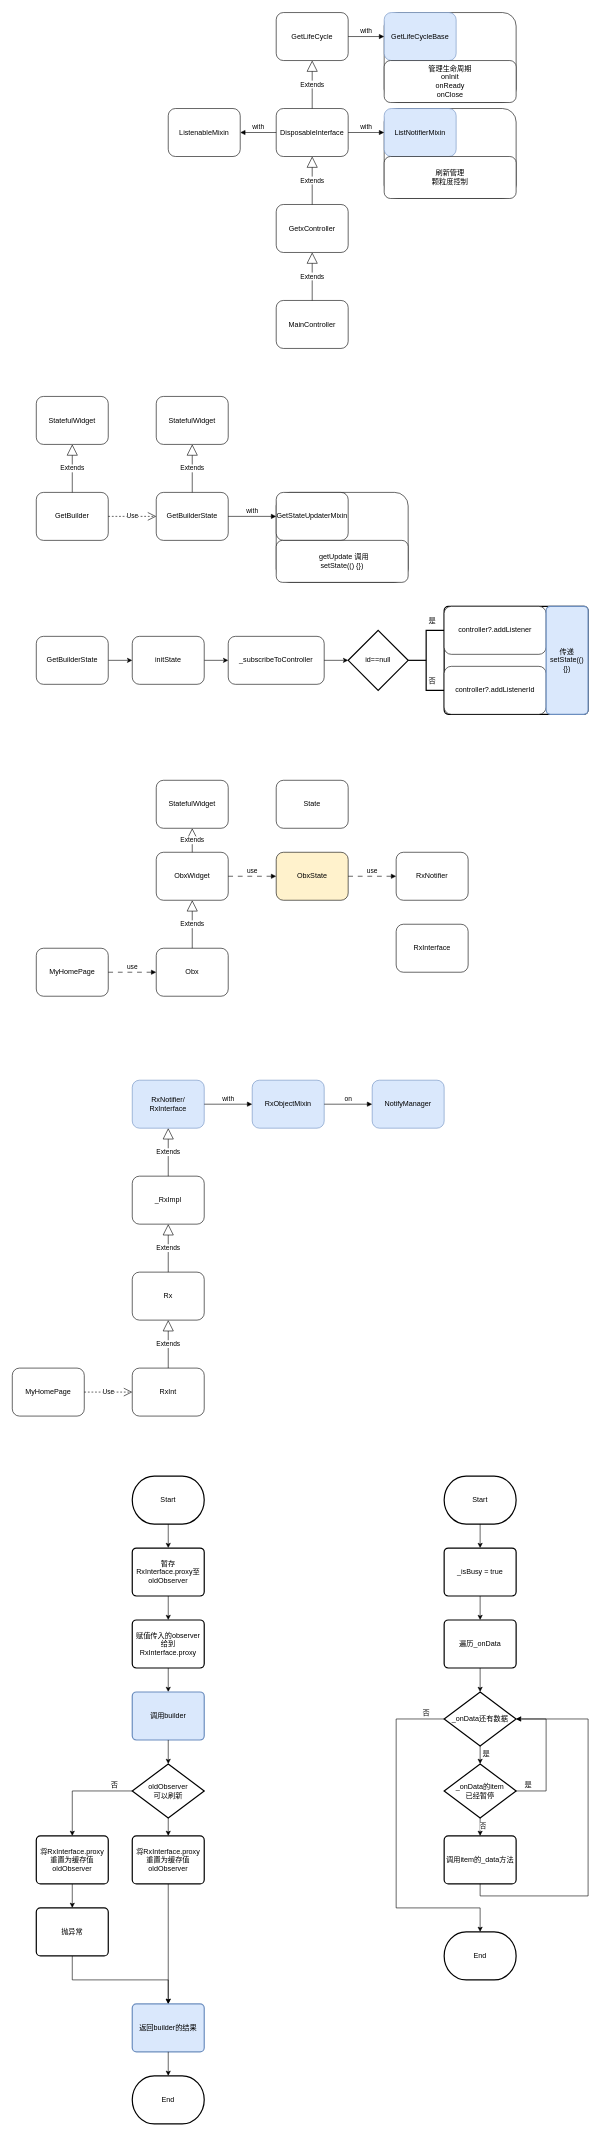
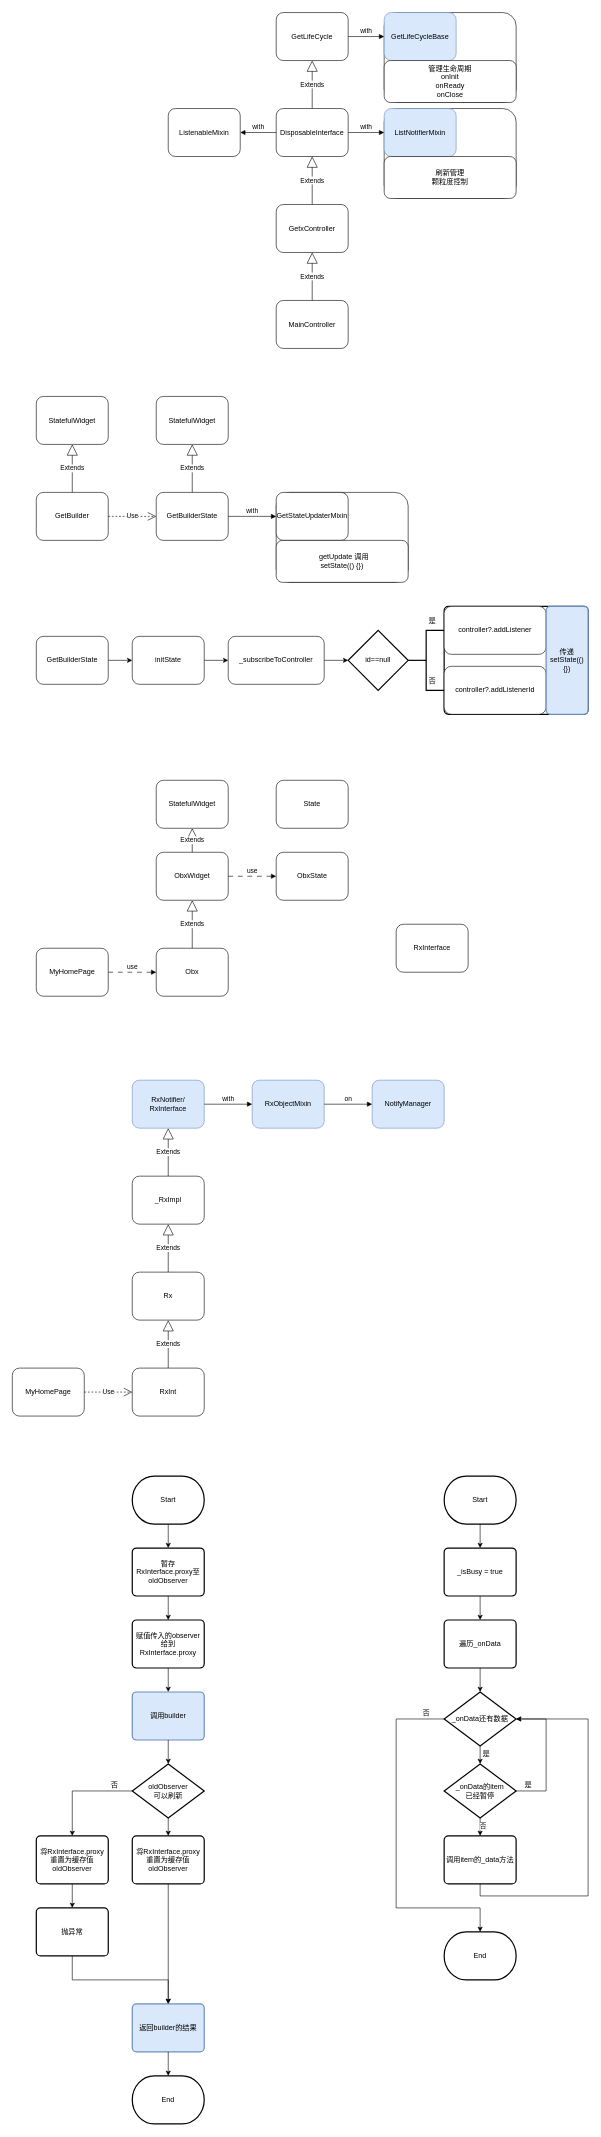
node "ObxState": fillcolor #fff2cc -> #ffffff
edge "ObxState" -> "RxNotifier": removed, label "use"
node "RxNotifier": removed
